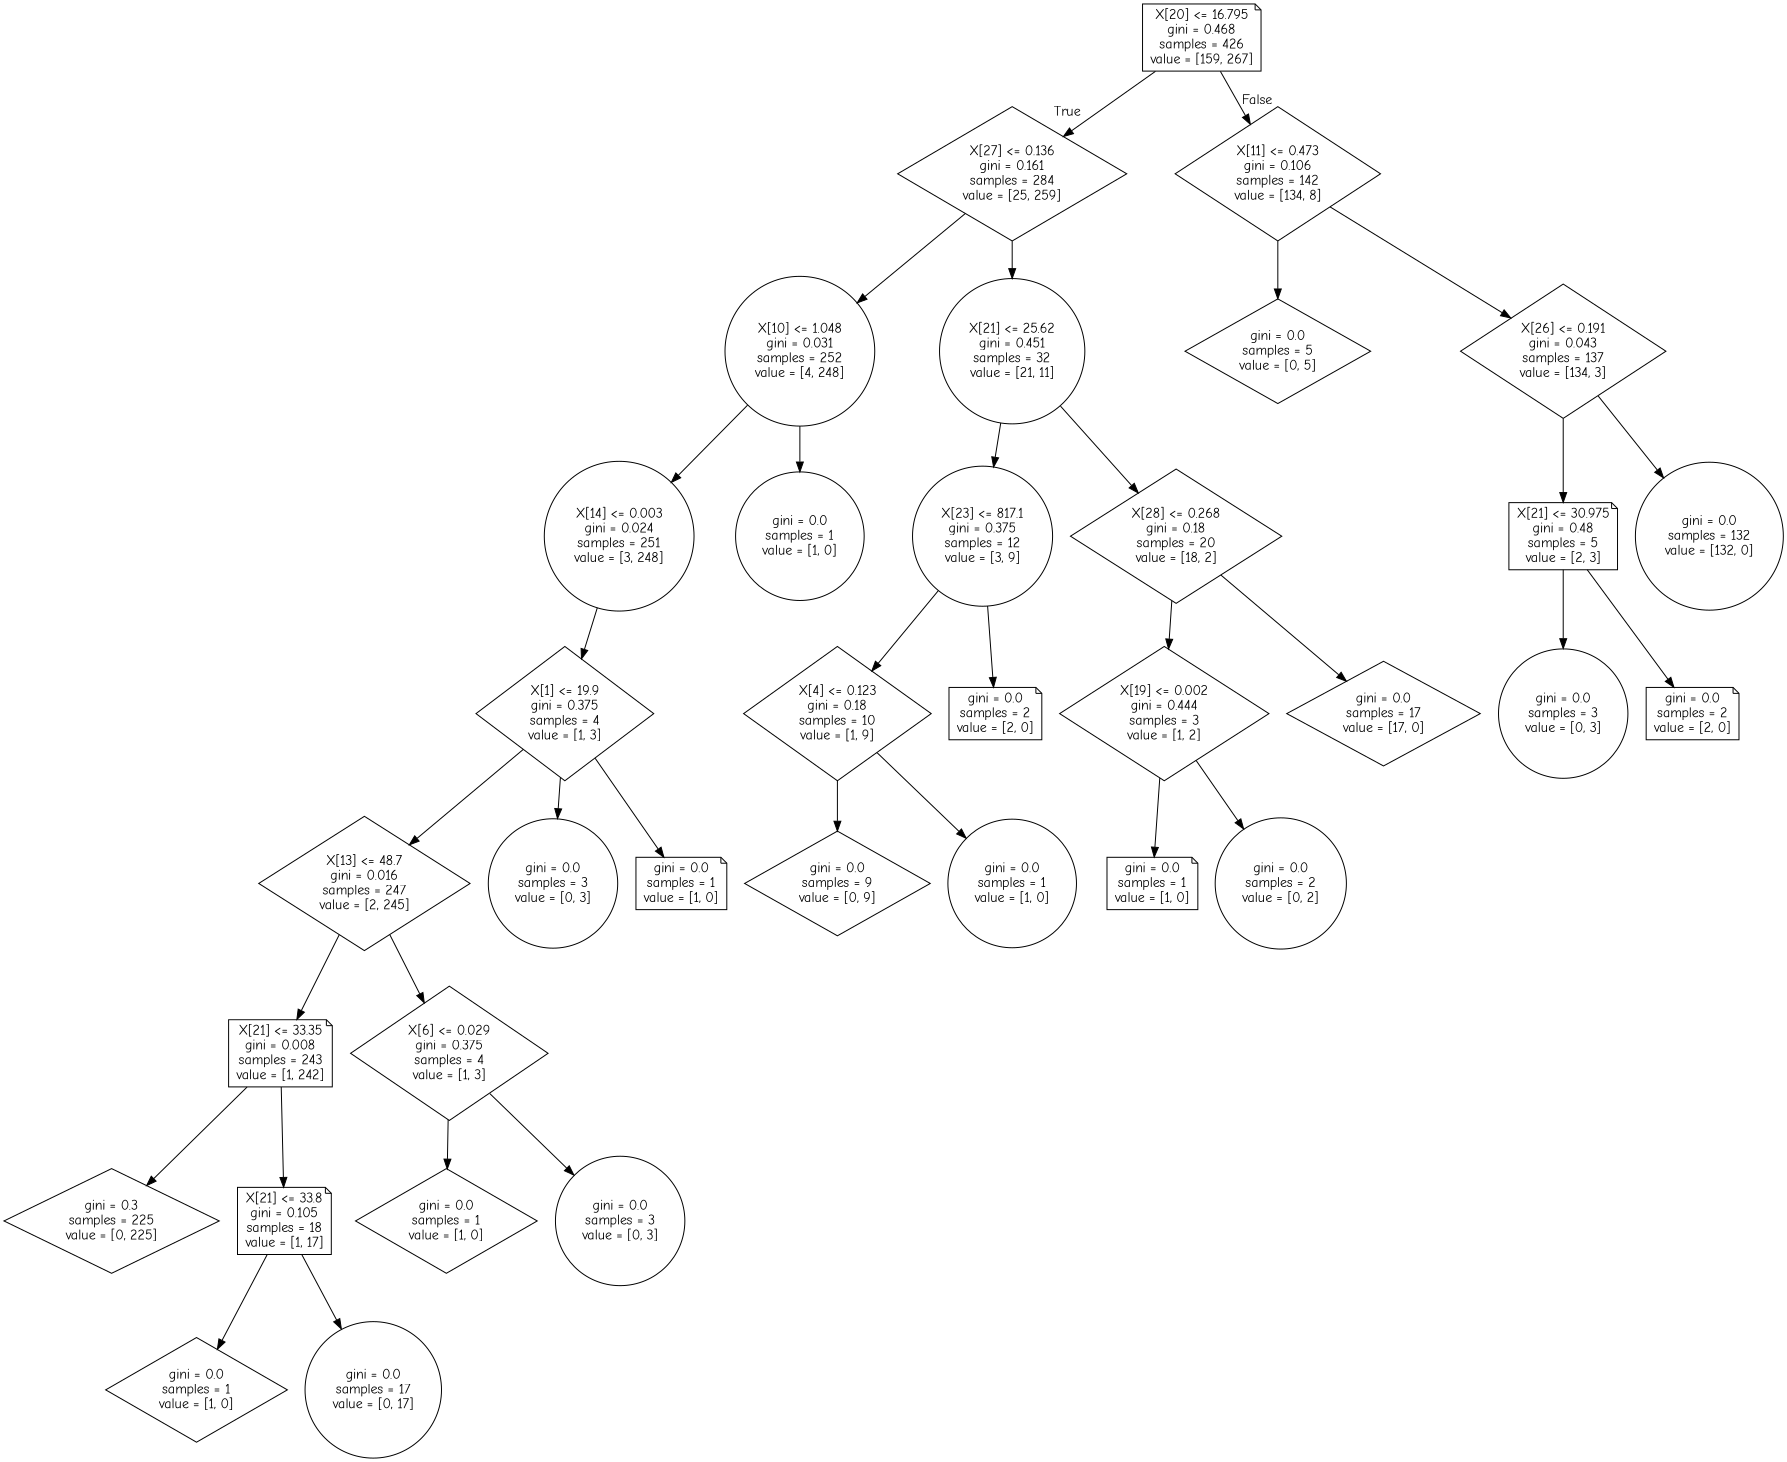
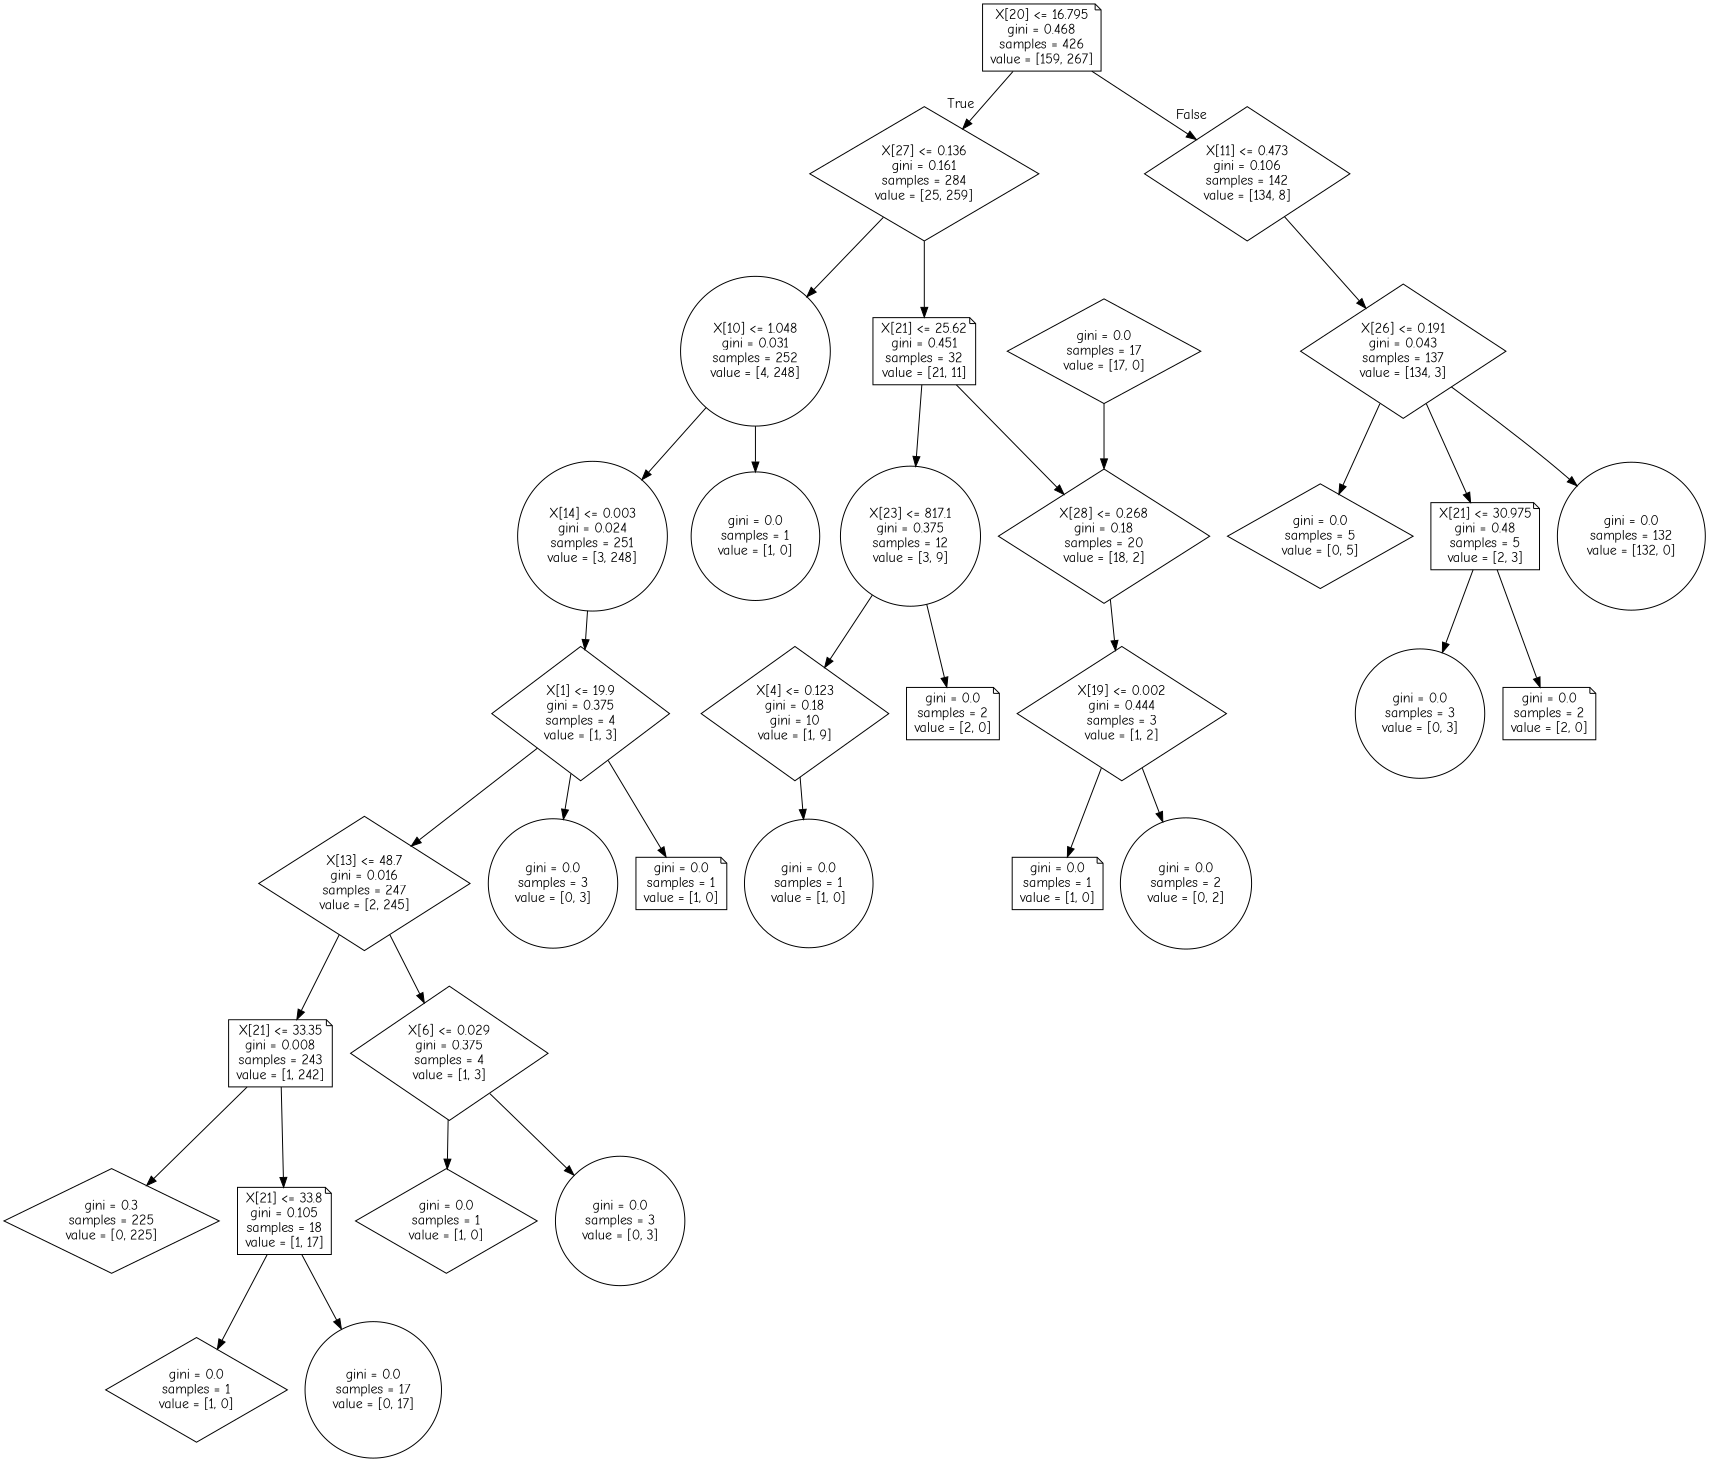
edge "X[11] <= 0.473 gini = 0.106 samples = 142 value = [134, 8]" -> "gini = 0.0 samples = 5 value = [0, 5]": now "X[26] <= 0.191 gini = 0.043 samples = 137 value = [134, 3]" -> "gini = 0.0 samples = 5 value = [0, 5]"
node "X[21] <= 25.62 gini = 0.451 samples = 32 value = [21, 11]": shape circle -> note
edge "X[28] <= 0.268 gini = 0.18 samples = 20 value = [18, 2]" -> "gini = 0.0 samples = 17 value = [17, 0]": reversed
node "X[4] <= 0.123 gini = 0.18 samples = 10 value = [1, 9]": label "X[4] <= 0.123 gini = 0.18 samples = 10 value = [1, 9]" -> "X[4] <= 0.123 gini = 0.18 gini = 10 value = [1, 9]"
node "gini = 0.0 samples = 9 value = [0, 9]": removed
